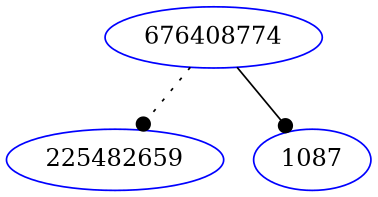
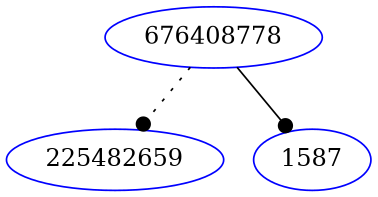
node "676408774": label "676408774" -> "676408778"
node "1087": label "1087" -> "1587"
